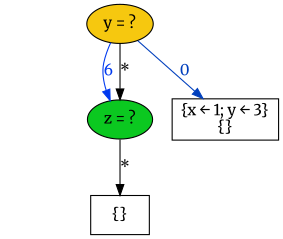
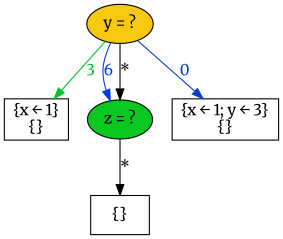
node "{x ← 1} {}": added
